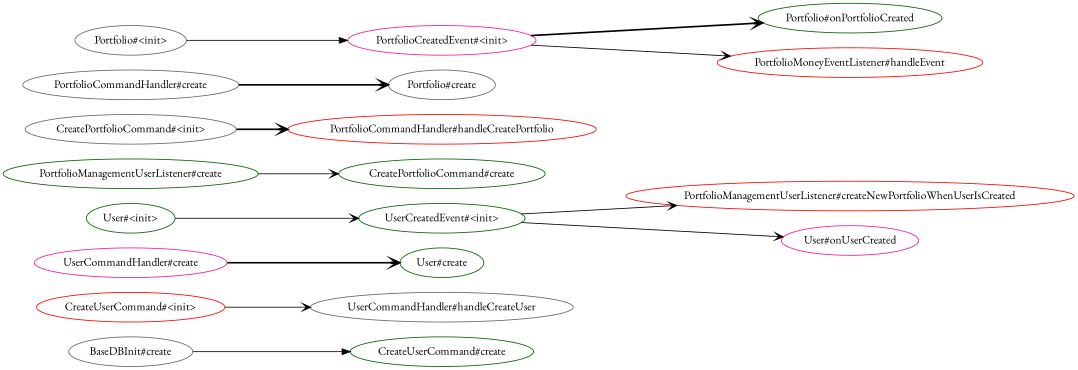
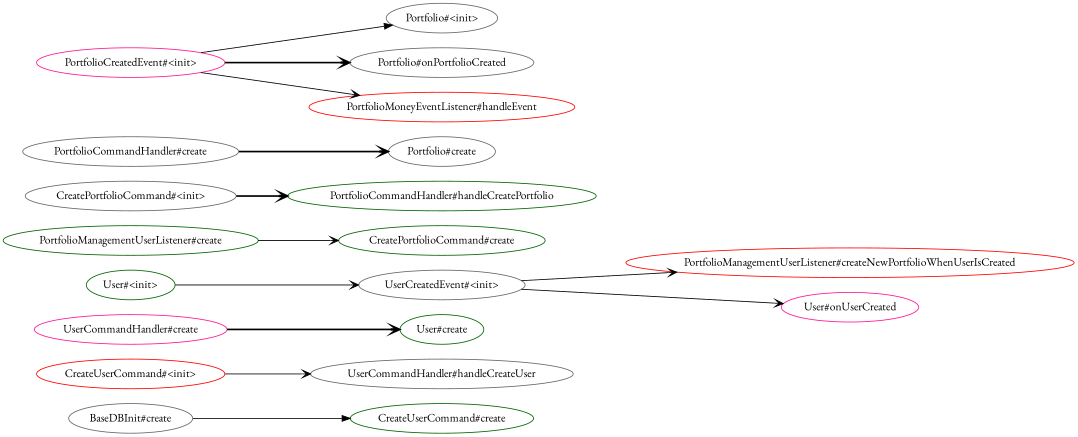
node "Portfolio#onPortfolioCreated": color darkgreen -> gray40
edge "Portfolio#<init>" -> "PortfolioCreatedEvent#<init>": reversed
node "PortfolioCommandHandler#handleCreatePortfolio": color red -> darkgreen
node "UserCreatedEvent#<init>": color darkgreen -> gray40
